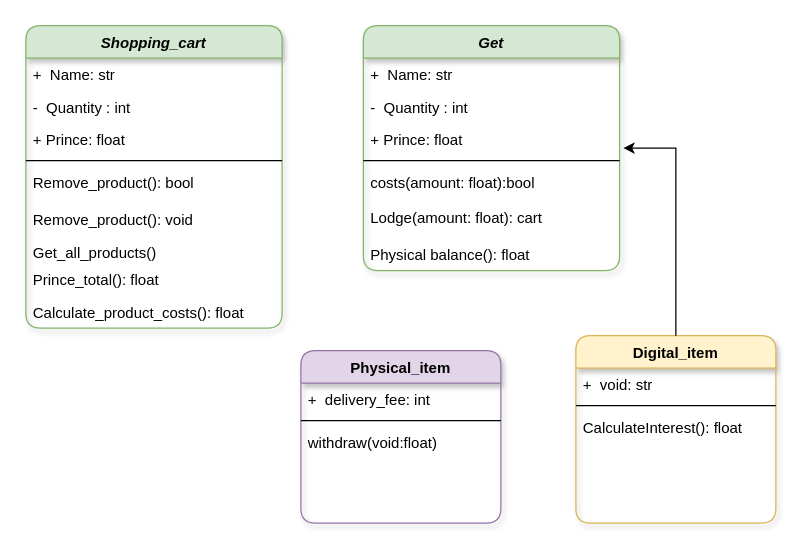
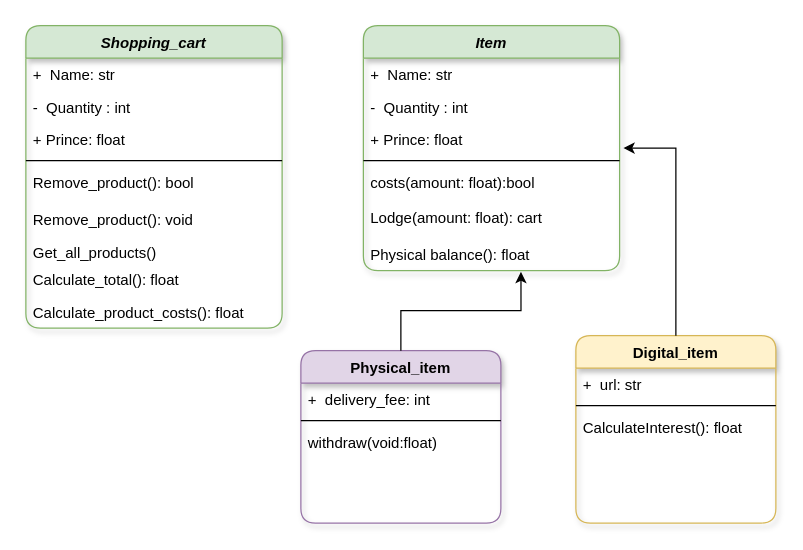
node "Get": label "Get" -> "Item"
node "Prince_total(): float": label "Prince_total(): float" -> "Calculate_total(): float"
edge "Physical_item" -> "Physical balance(): float": added
node "+ void: str": label "+ void: str" -> "+ url: str"
